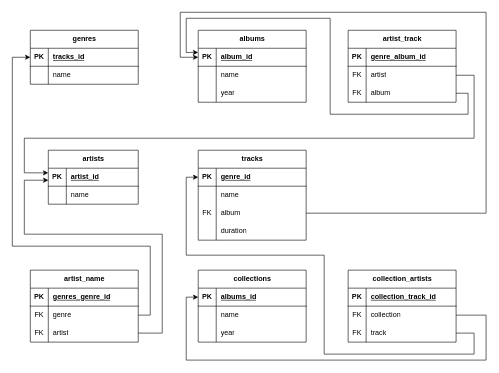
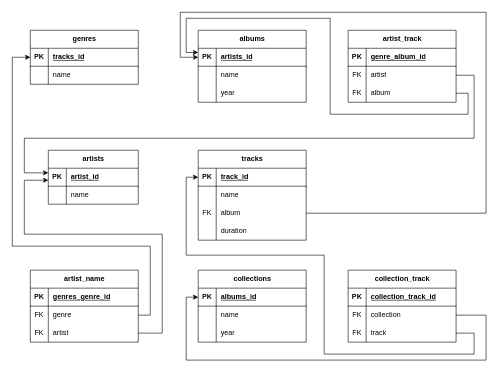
node "album_id": label "album_id" -> "artists_id"
node "genre_id": label "genre_id" -> "track_id"
node "collection_artists": label "collection_artists" -> "collection_track"
